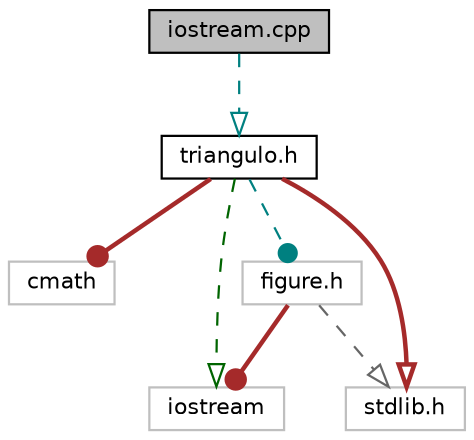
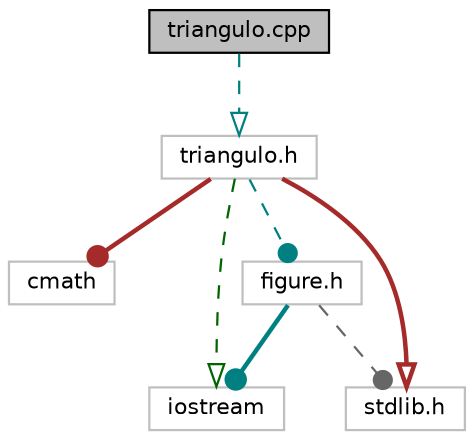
node "iostream.cpp": label "iostream.cpp" -> "triangulo.cpp"
node "triangulo.h": color black -> grey75
edge "figure.h" -> "stdlib.h": arrowhead onormal -> dot
edge "figure.h" -> "iostream": color brown -> teal
